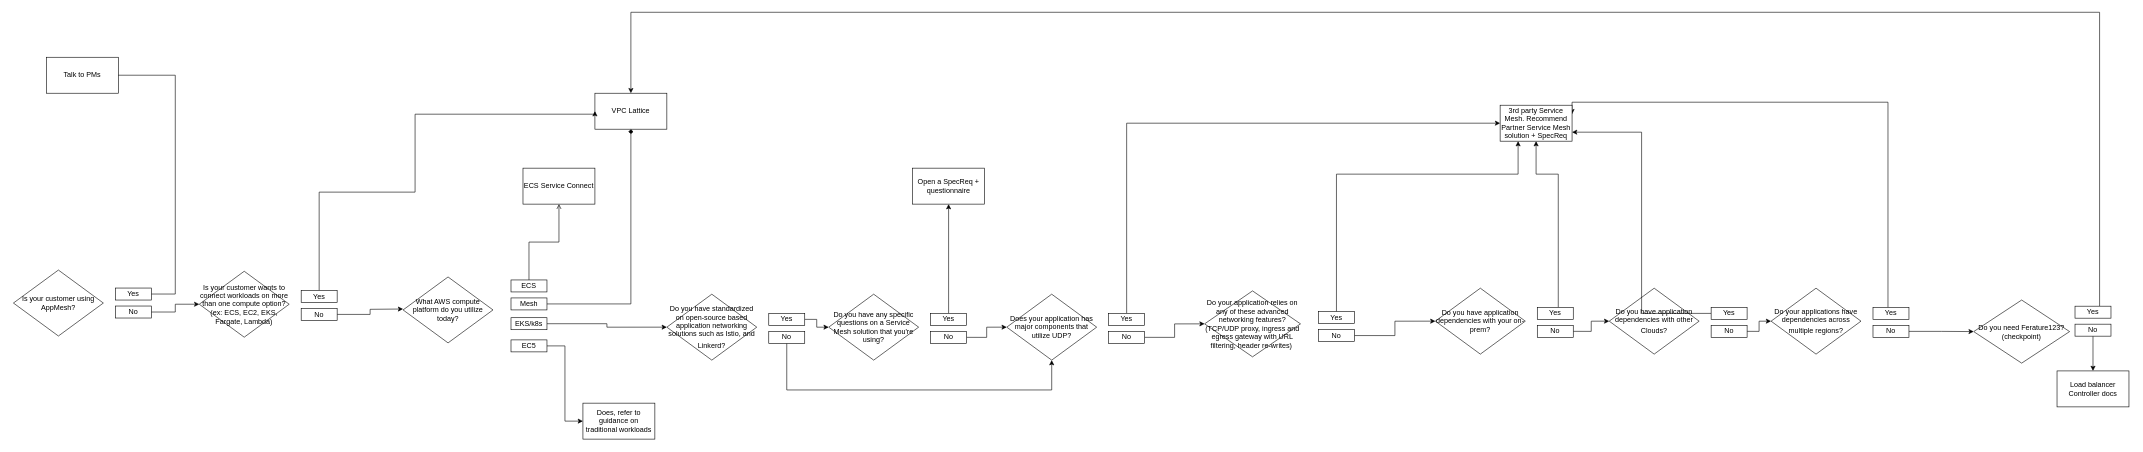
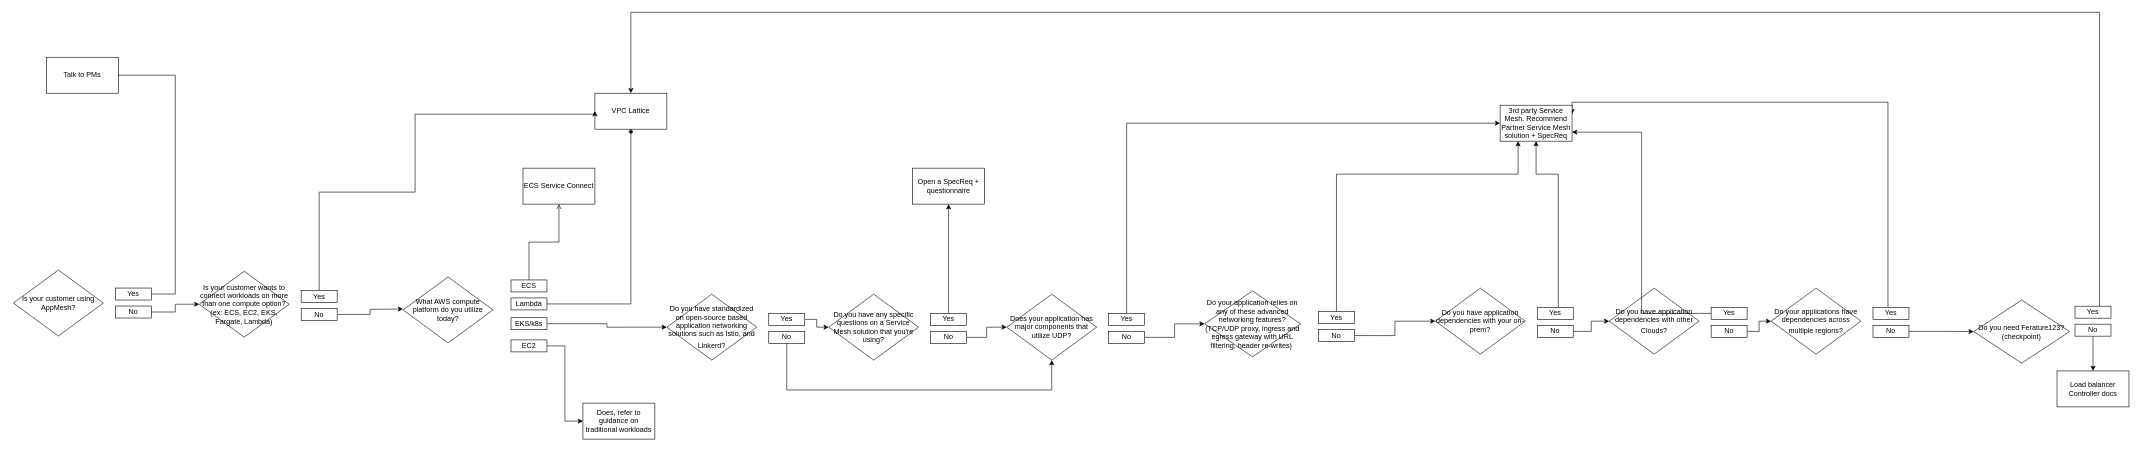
node "Mesh": label "Mesh" -> "Lambda"
node "EC5": label "EC5" -> "EC2"
